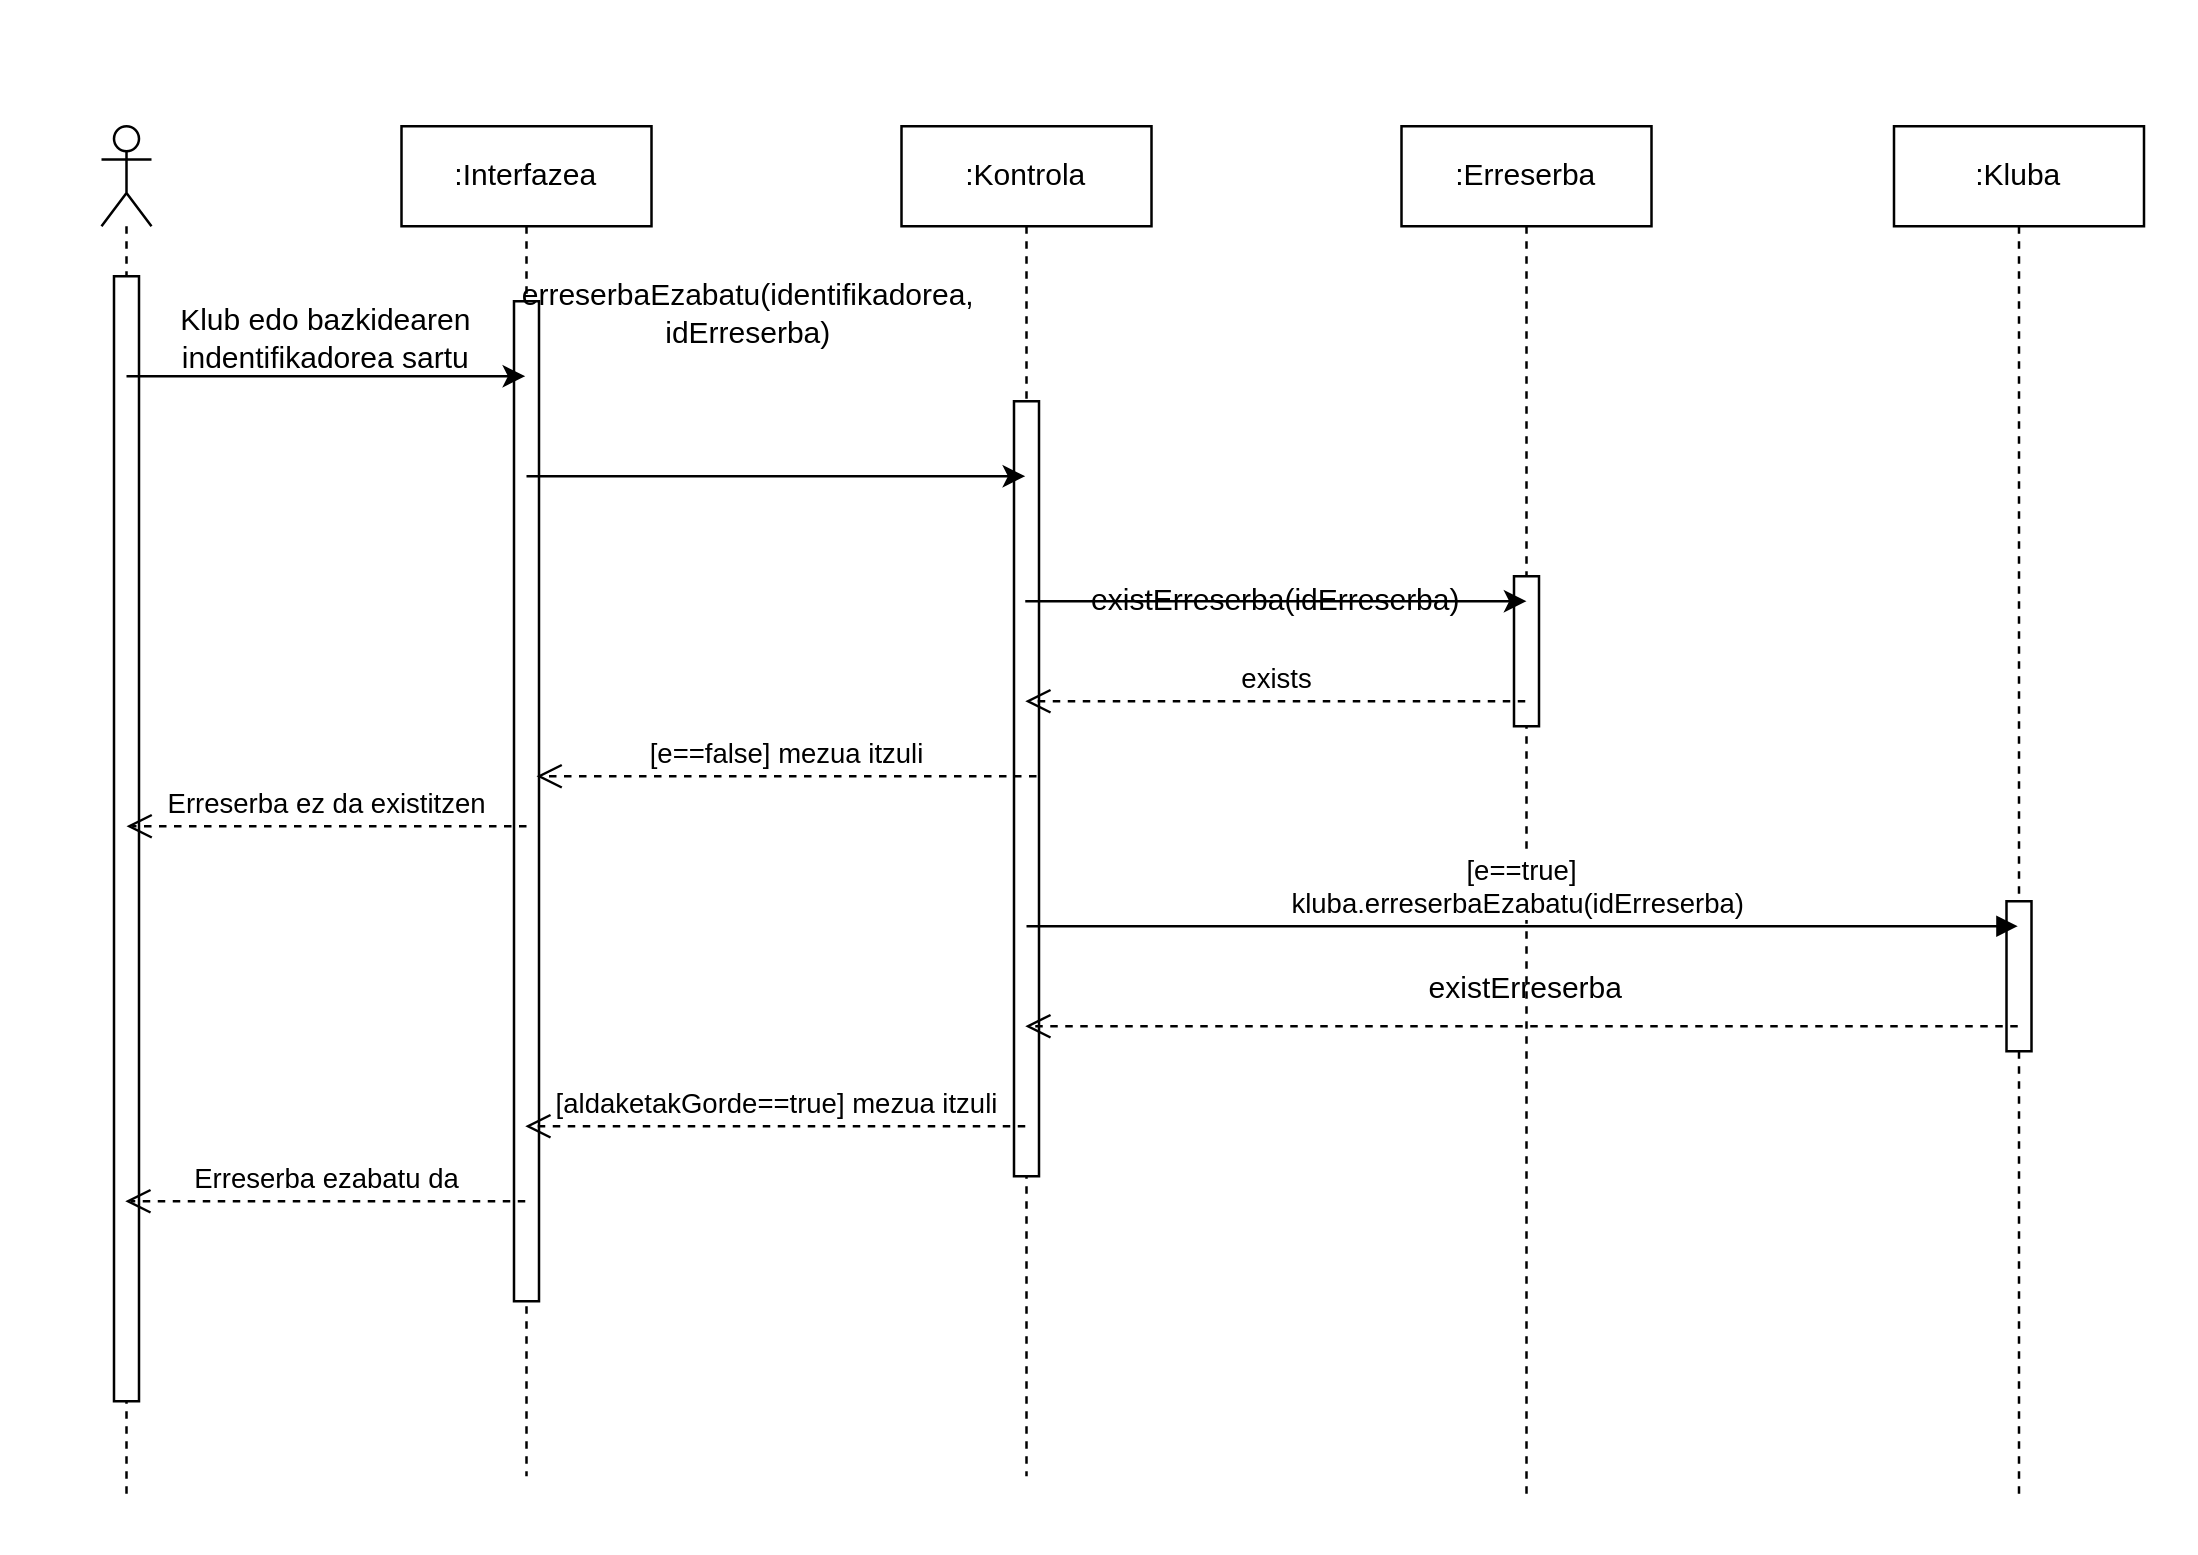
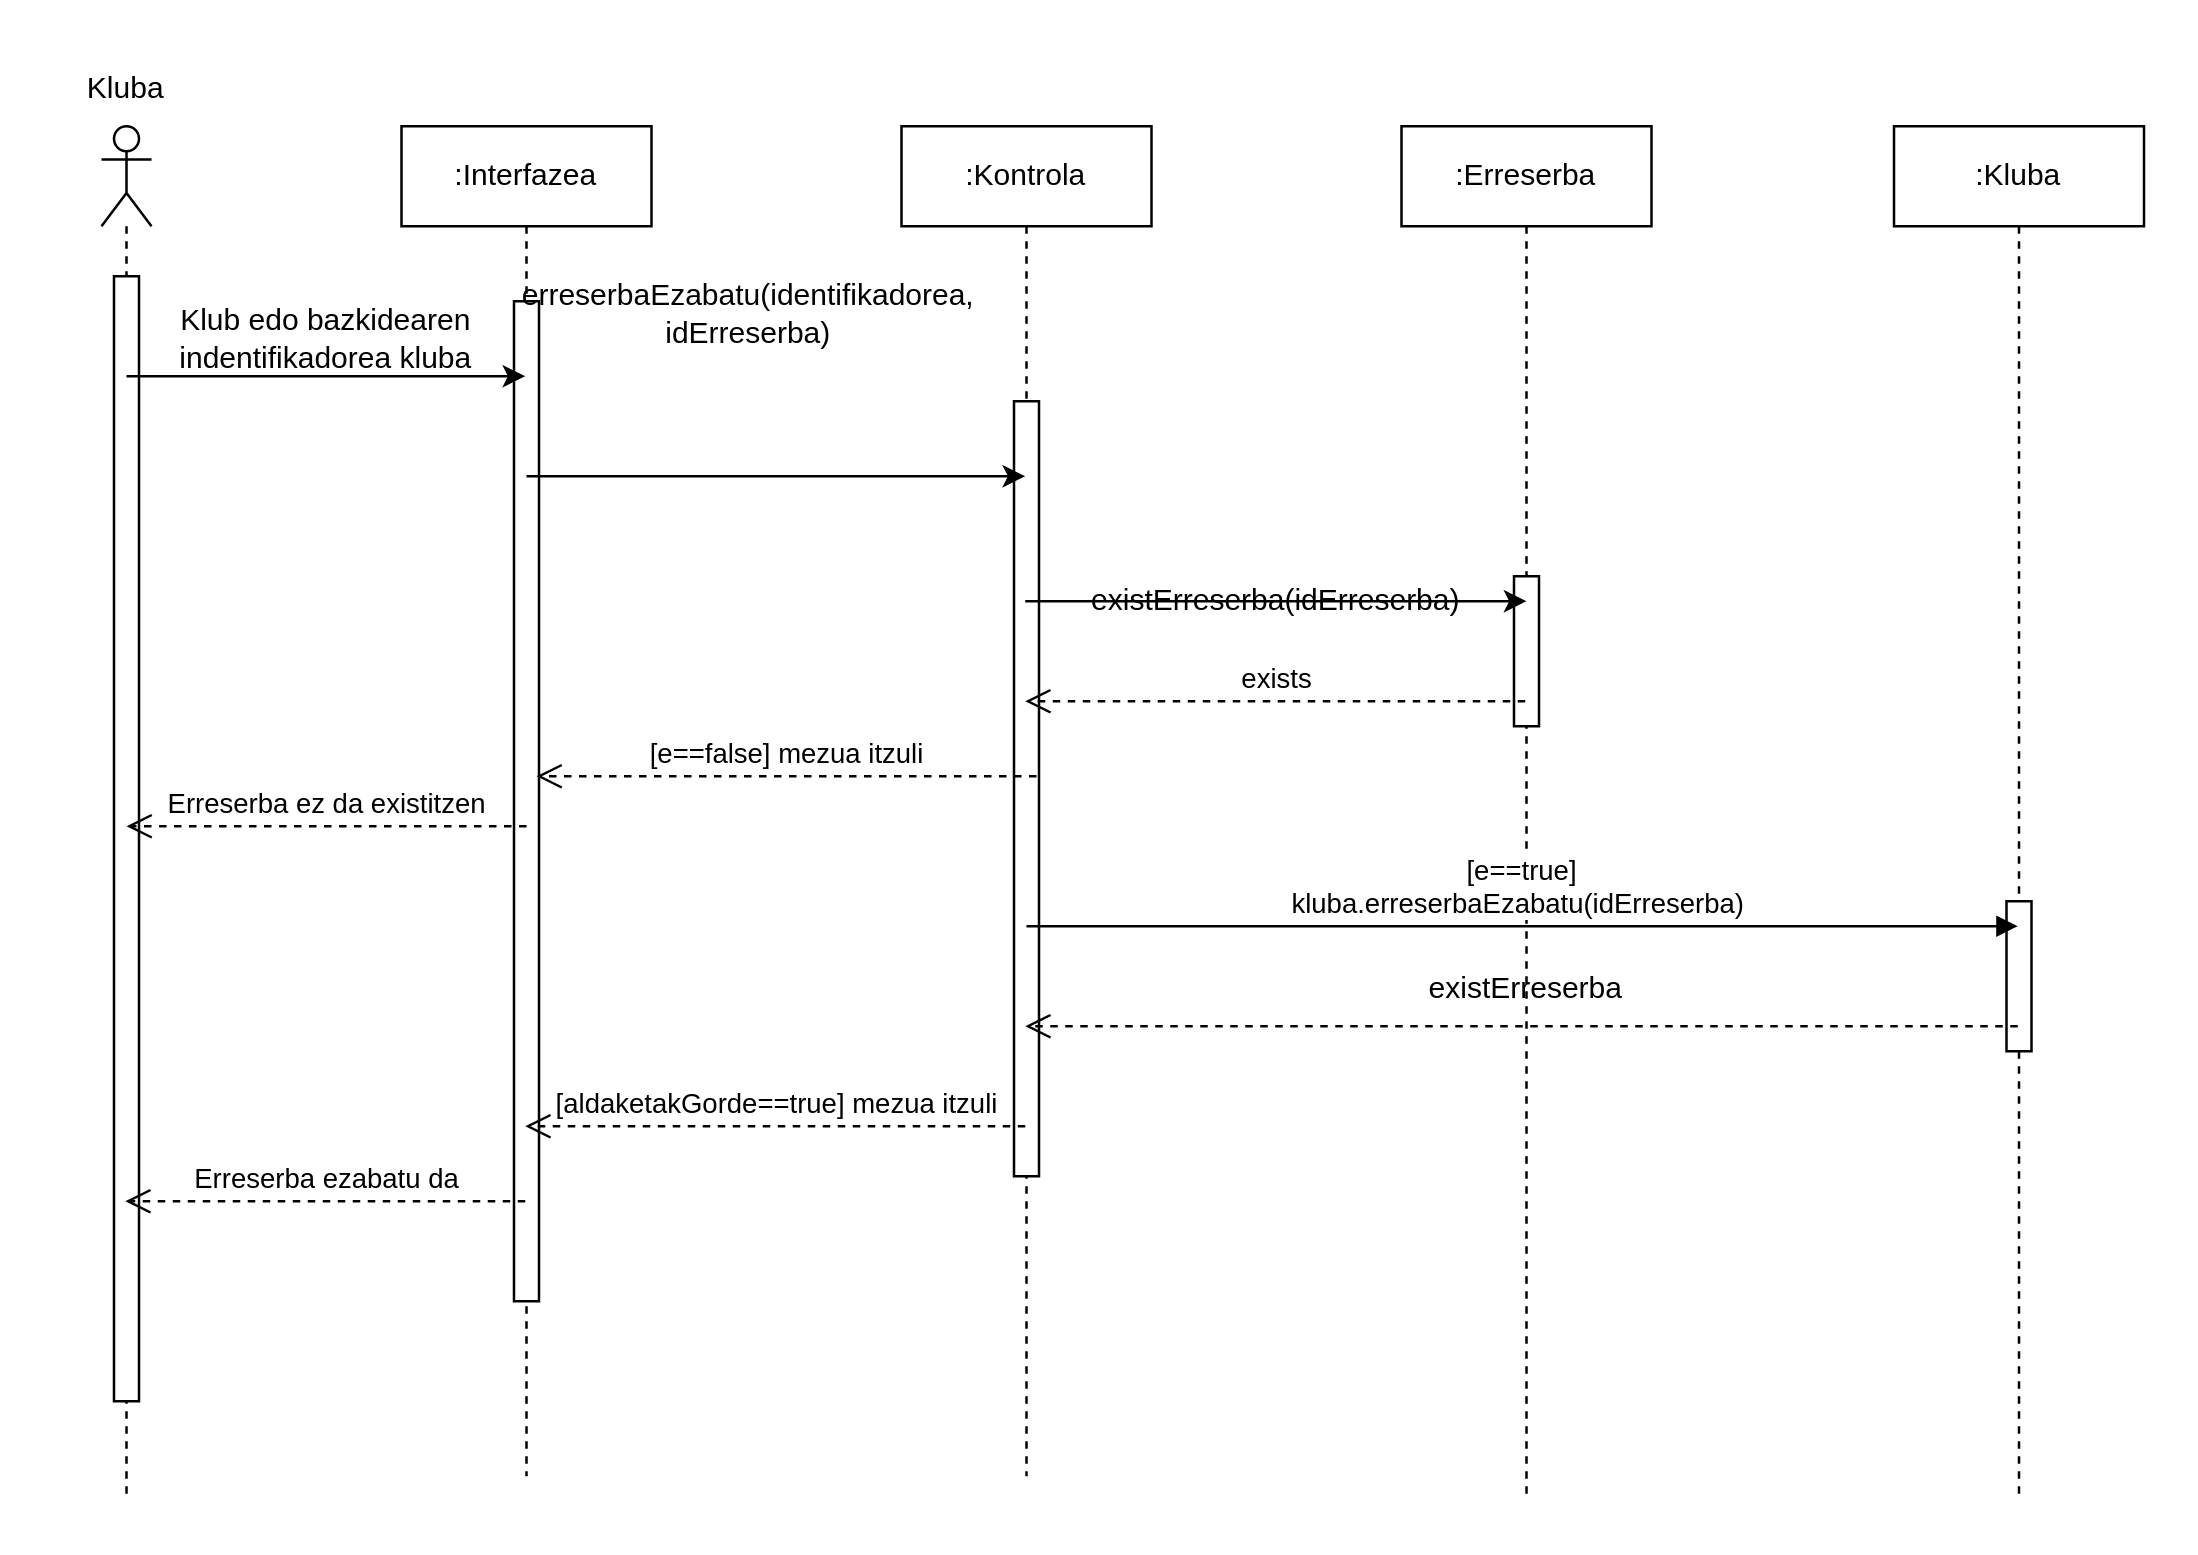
node "Kluba": added
node "Klub edo bazkidearen indentifikadorea sartu": label "Klub edo bazkidearen indentifikadorea sartu" -> "Klub edo bazkidearen indentifikadorea kluba"
